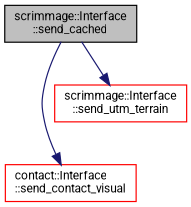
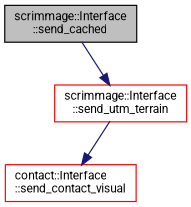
edge "scrimmage::Interface ::send_cached" -> "contact::Interface ::send_contact_visual": now "scrimmage::Interface ::send_utm_terrain" -> "contact::Interface ::send_contact_visual"
